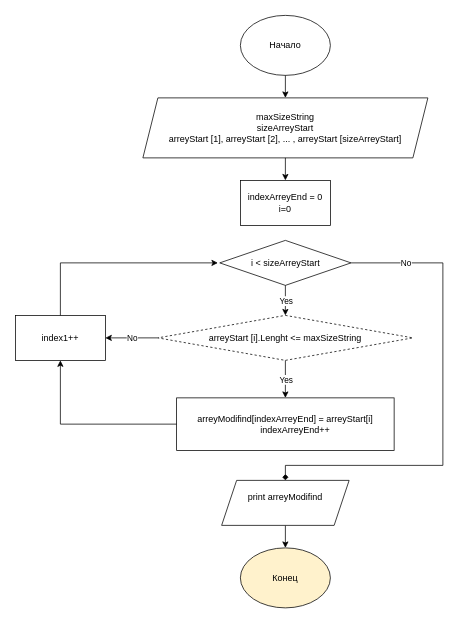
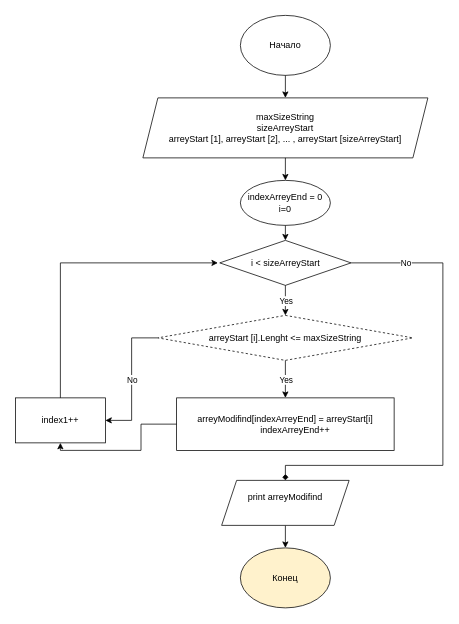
node "indexArreyEnd = 0 i=0": shape rectangle -> ellipse
edge "indexArreyEnd = 0 i=0" -> "i < sizeArreyStart": added
node "index1++": moved (60, 338) -> (60, 420)
